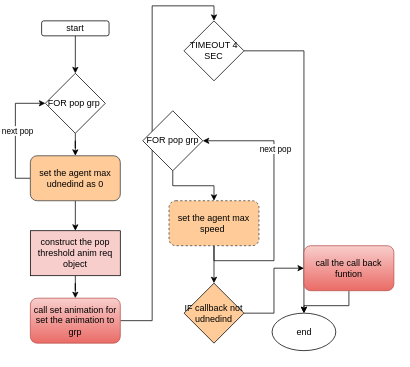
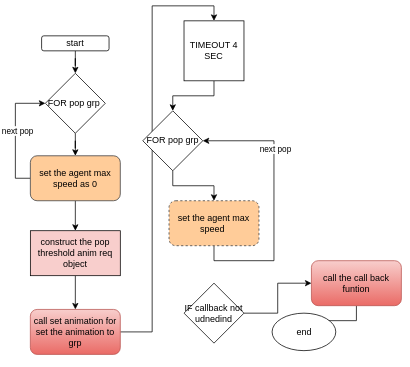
node "start": moved (75, 28) -> (75, 43)
node "TIMEOUT 4 SEC": shape diamond -> rectangle
edge "TIMEOUT 4 SEC" -> "end": now "TIMEOUT 4 SEC" -> "FOR pop grp"
node "set the agent max udnedind as 0": label "set the agent max udnedind as 0" -> "set the agent max speed as 0"
node "call the call back funtion": moved (349, 268) -> (357, 283)
edge "set the agent max speed" -> "IF callback not udnedind": removed
node "IF callback not udnedind": fillcolor #ffcc99 -> #ffffff
node "call set animation for set the animation to grp": moved (75, 321) -> (75, 332)
